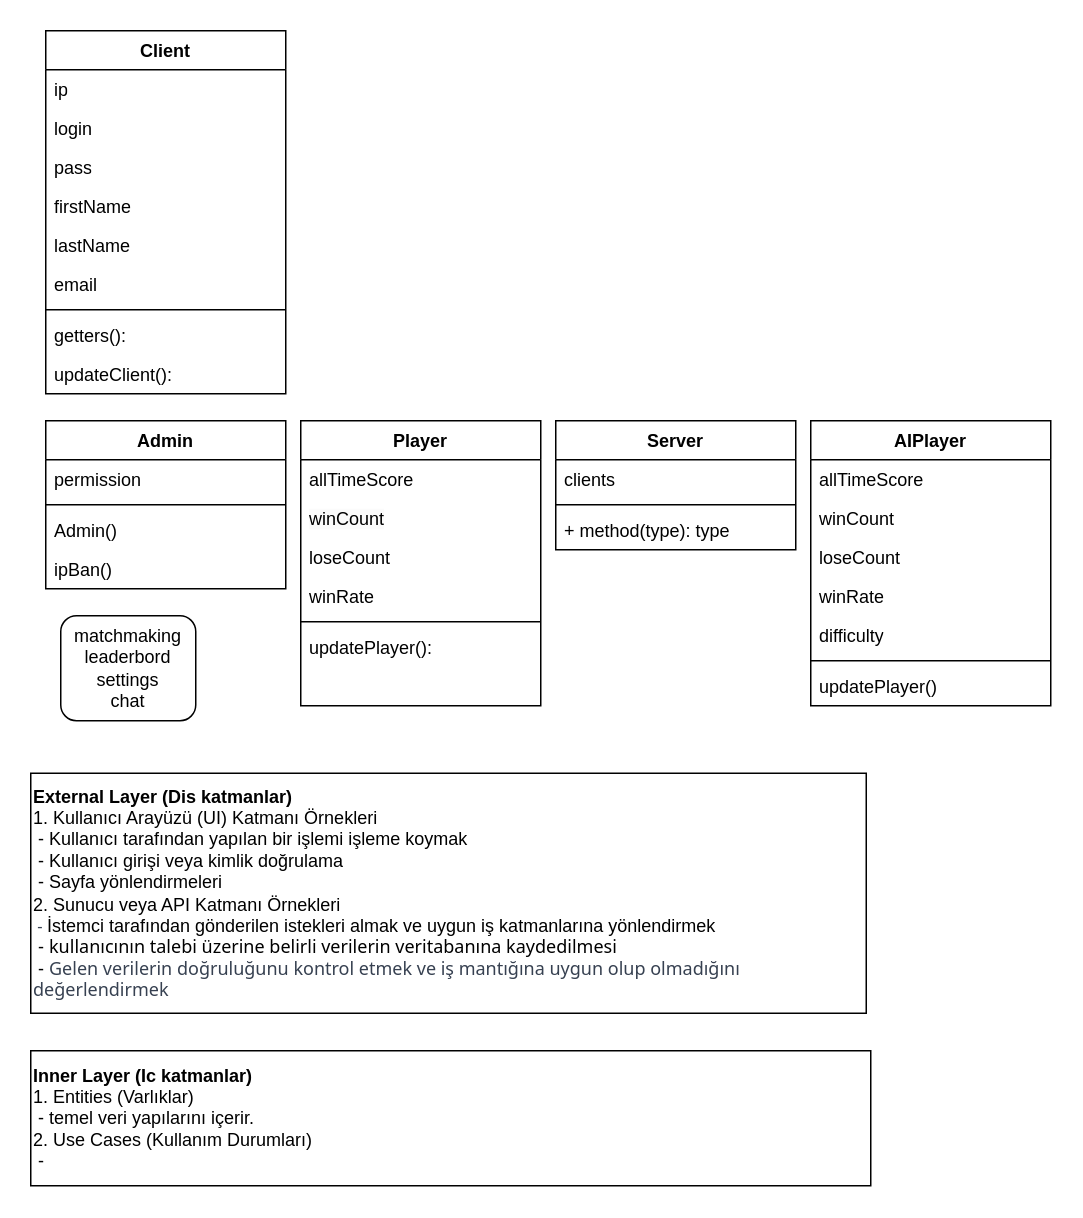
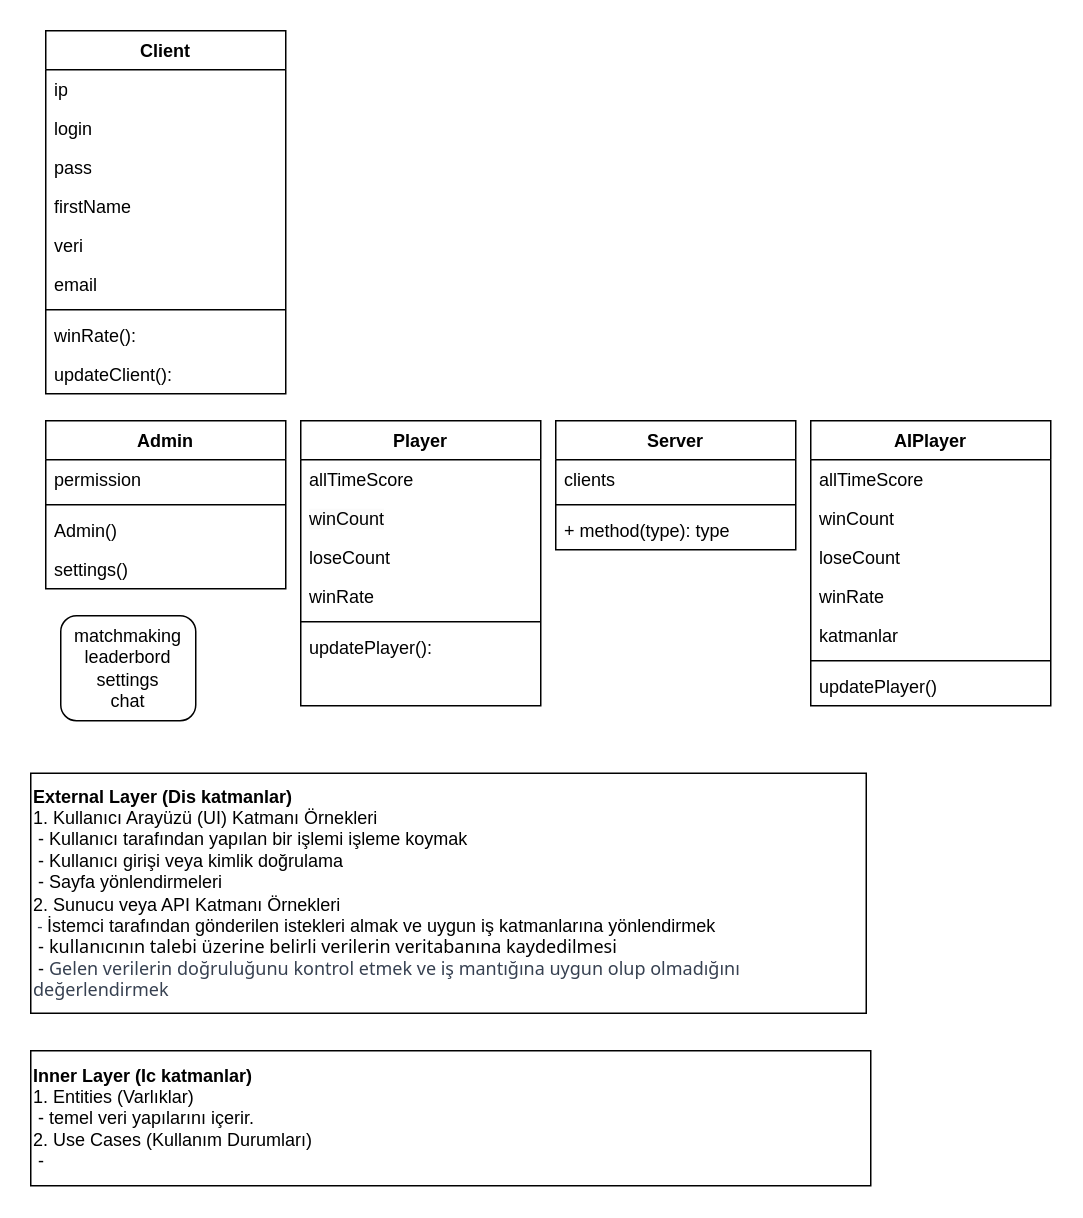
node "lastName": label "lastName" -> "veri"
node "getters():": label "getters():" -> "winRate():"
node "ipBan()": label "ipBan()" -> "settings()"
node "difficulty": label "difficulty" -> "katmanlar"
